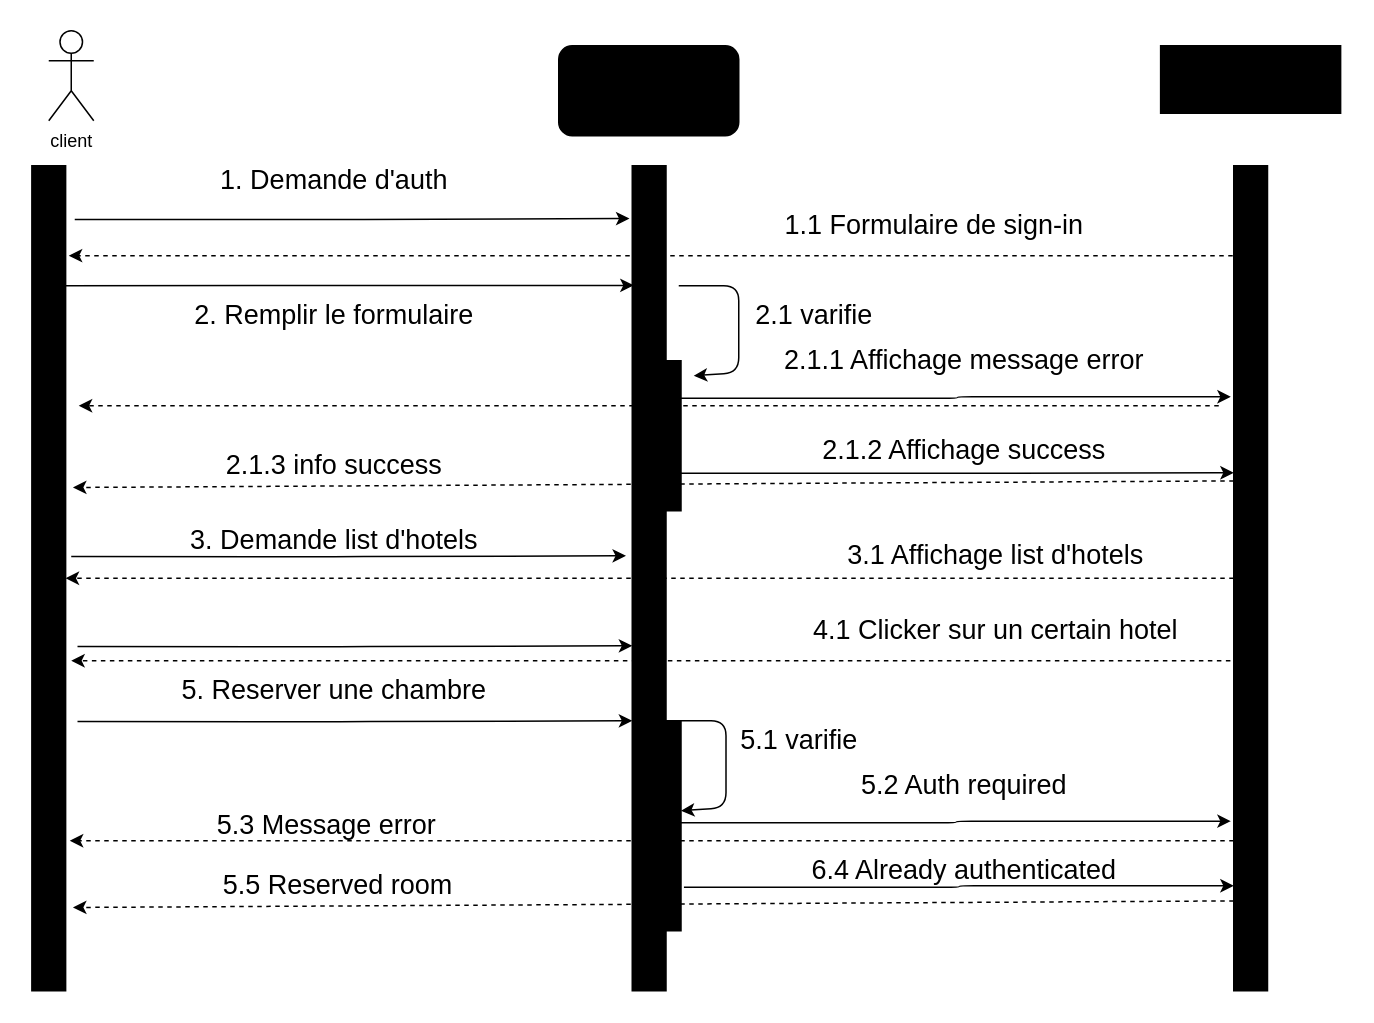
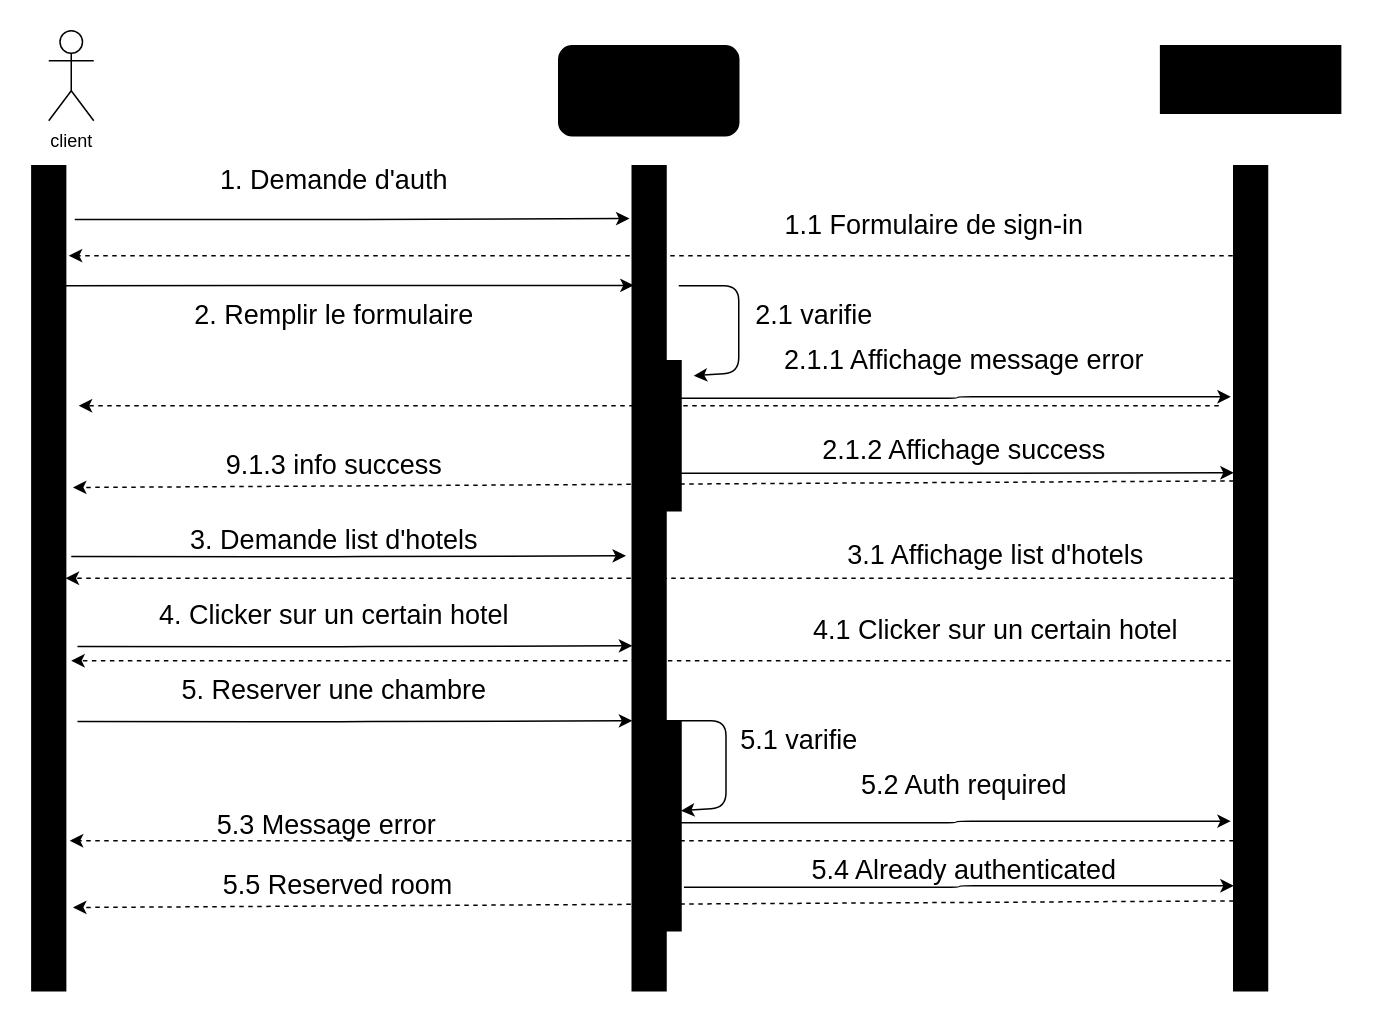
node "2.1.3 info success": label "2.1.3 info success" -> "9.1.3 info success"
node "4. Clicker sur un certain hotel": added
node "6.4 Already authenticated": label "6.4 Already authenticated" -> "5.4 Already authenticated"
